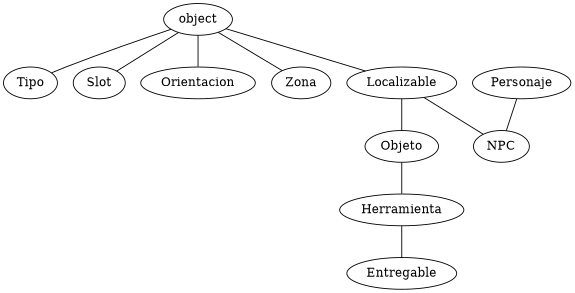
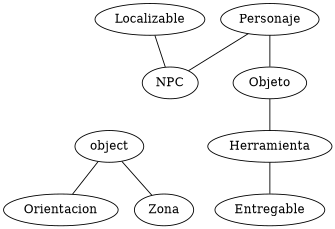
edge "object" -- "Localizable": removed
node "Tipo": removed
node "Slot": removed
edge "Localizable" -- "Objeto": now "Personaje" -- "Objeto"
